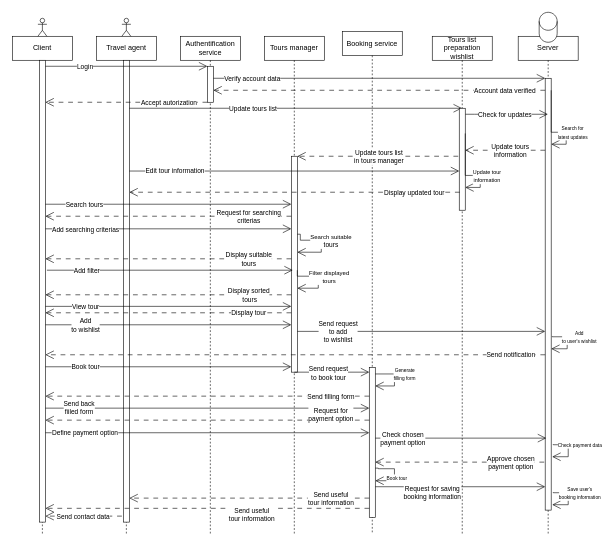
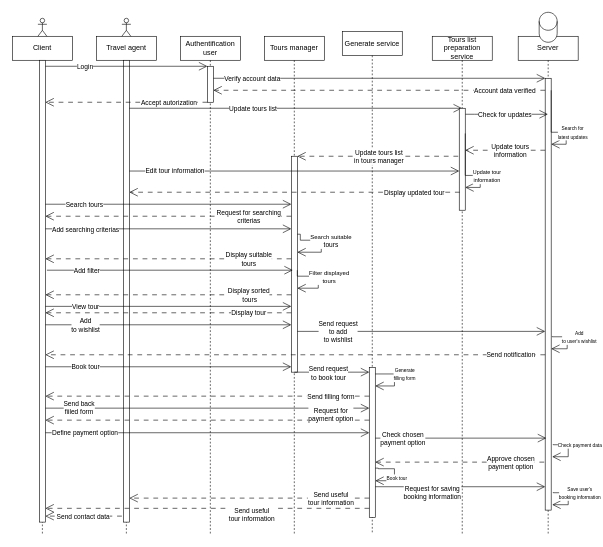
node "Booking service": label "Booking service" -> "Generate service"
node "Authentification service": label "Authentification service" -> "Authentification user"
node "Tours list preparation wishlist": label "Tours list preparation wishlist" -> "Tours list preparation service"
